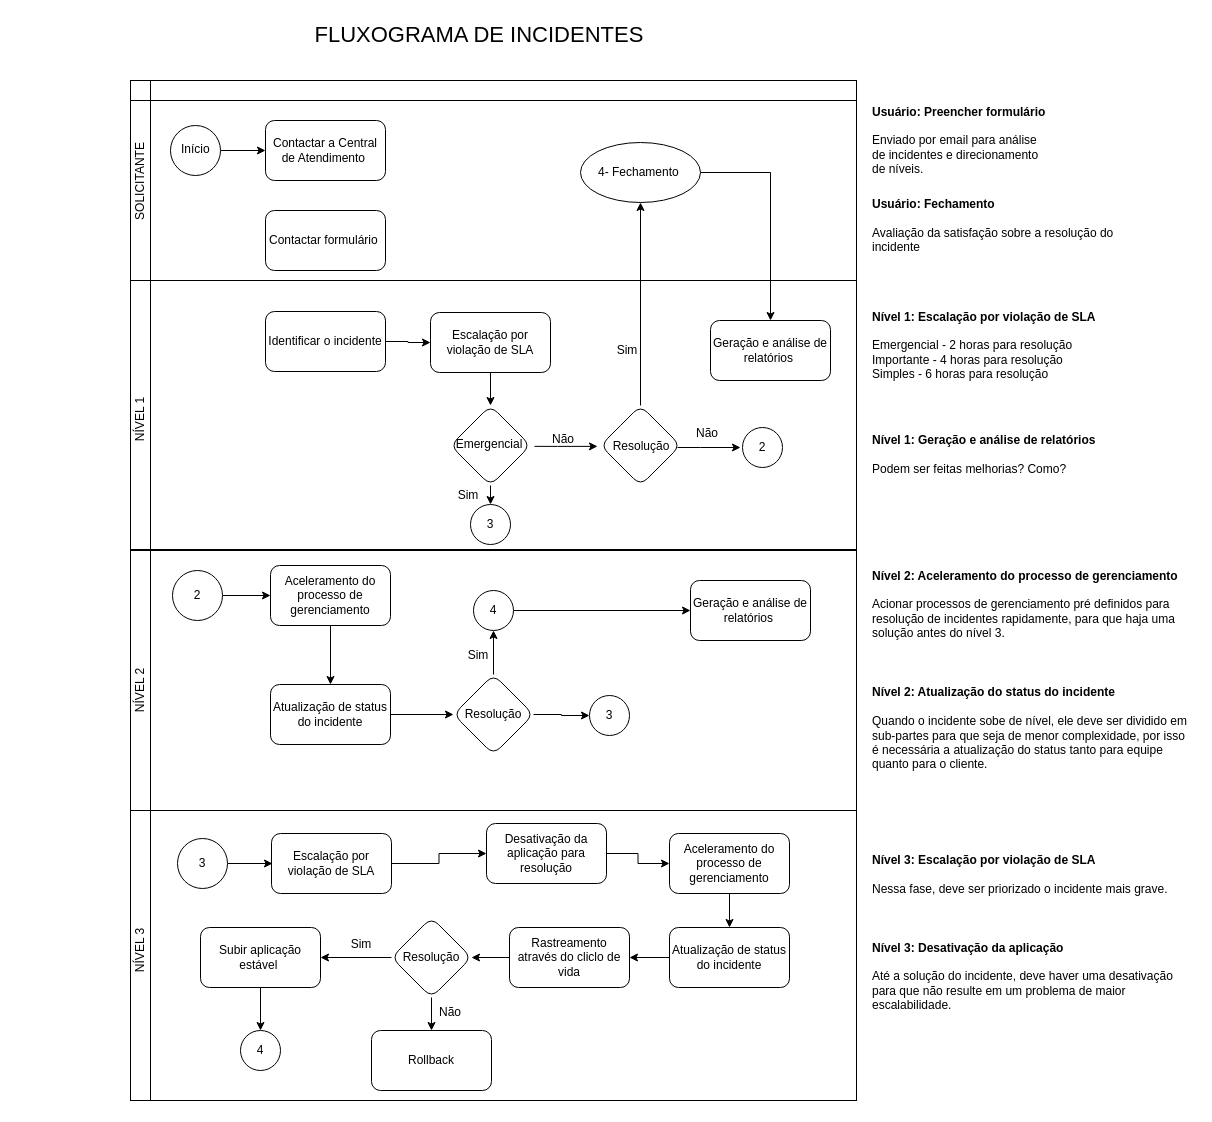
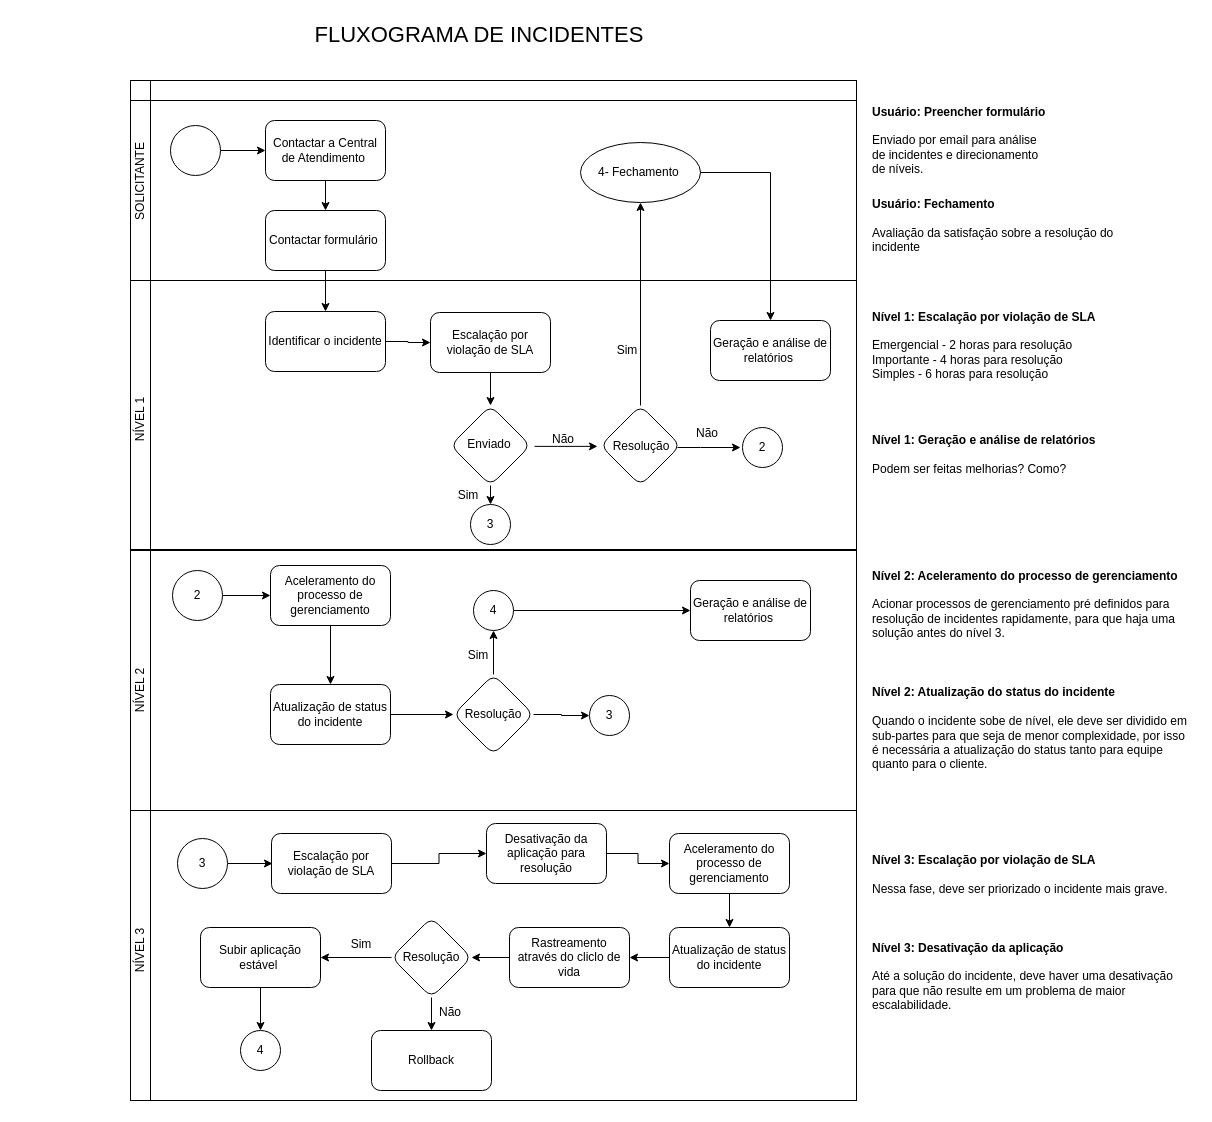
node "Início": removed
edge "Contactar a Central de Atendimento" -> "Contactar formulário": added
edge "Contactar formulário" -> "Identificar o incidente": added
node "Emergencial": label "Emergencial" -> "Enviado"
